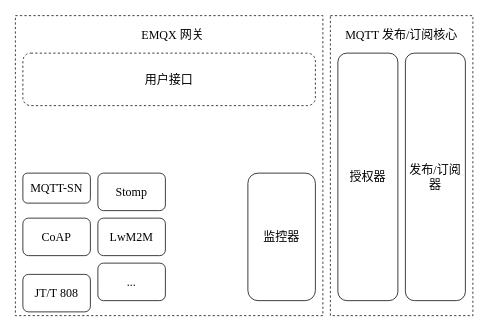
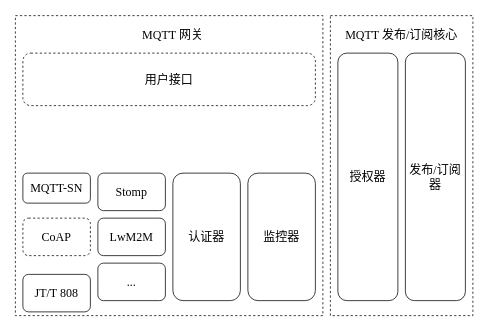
node "EMQX 网关": label "EMQX 网关" -> "MQTT 网关"
node "CoAP": style solid -> dashed
node "认证器": added
